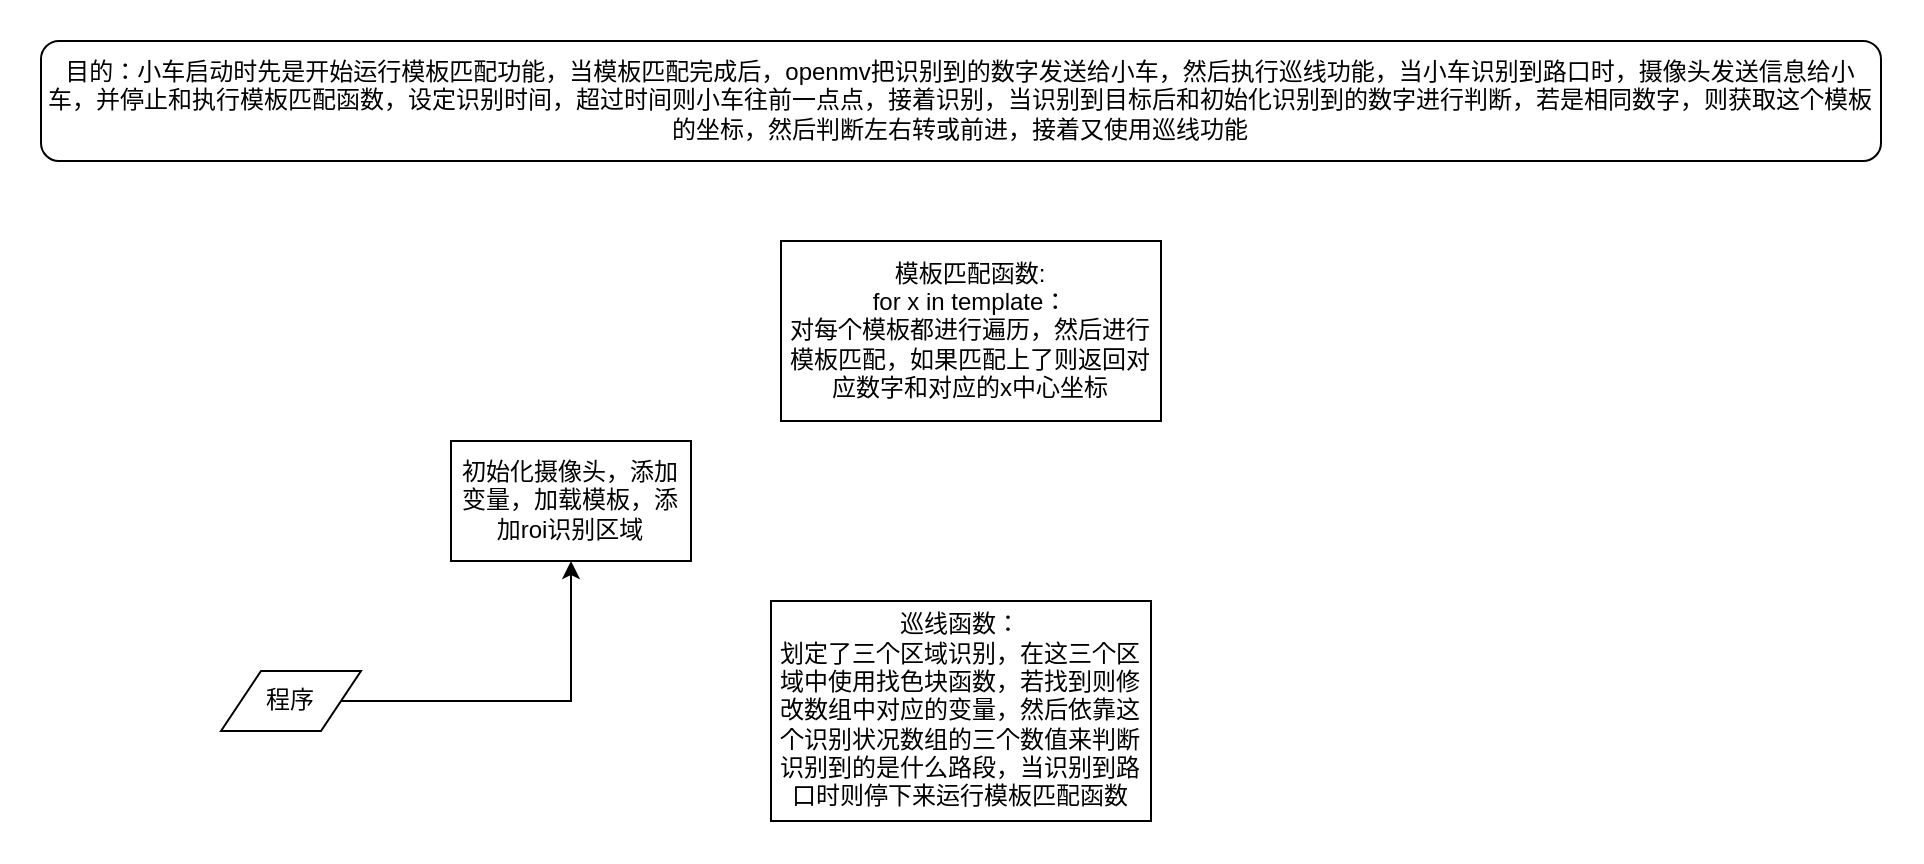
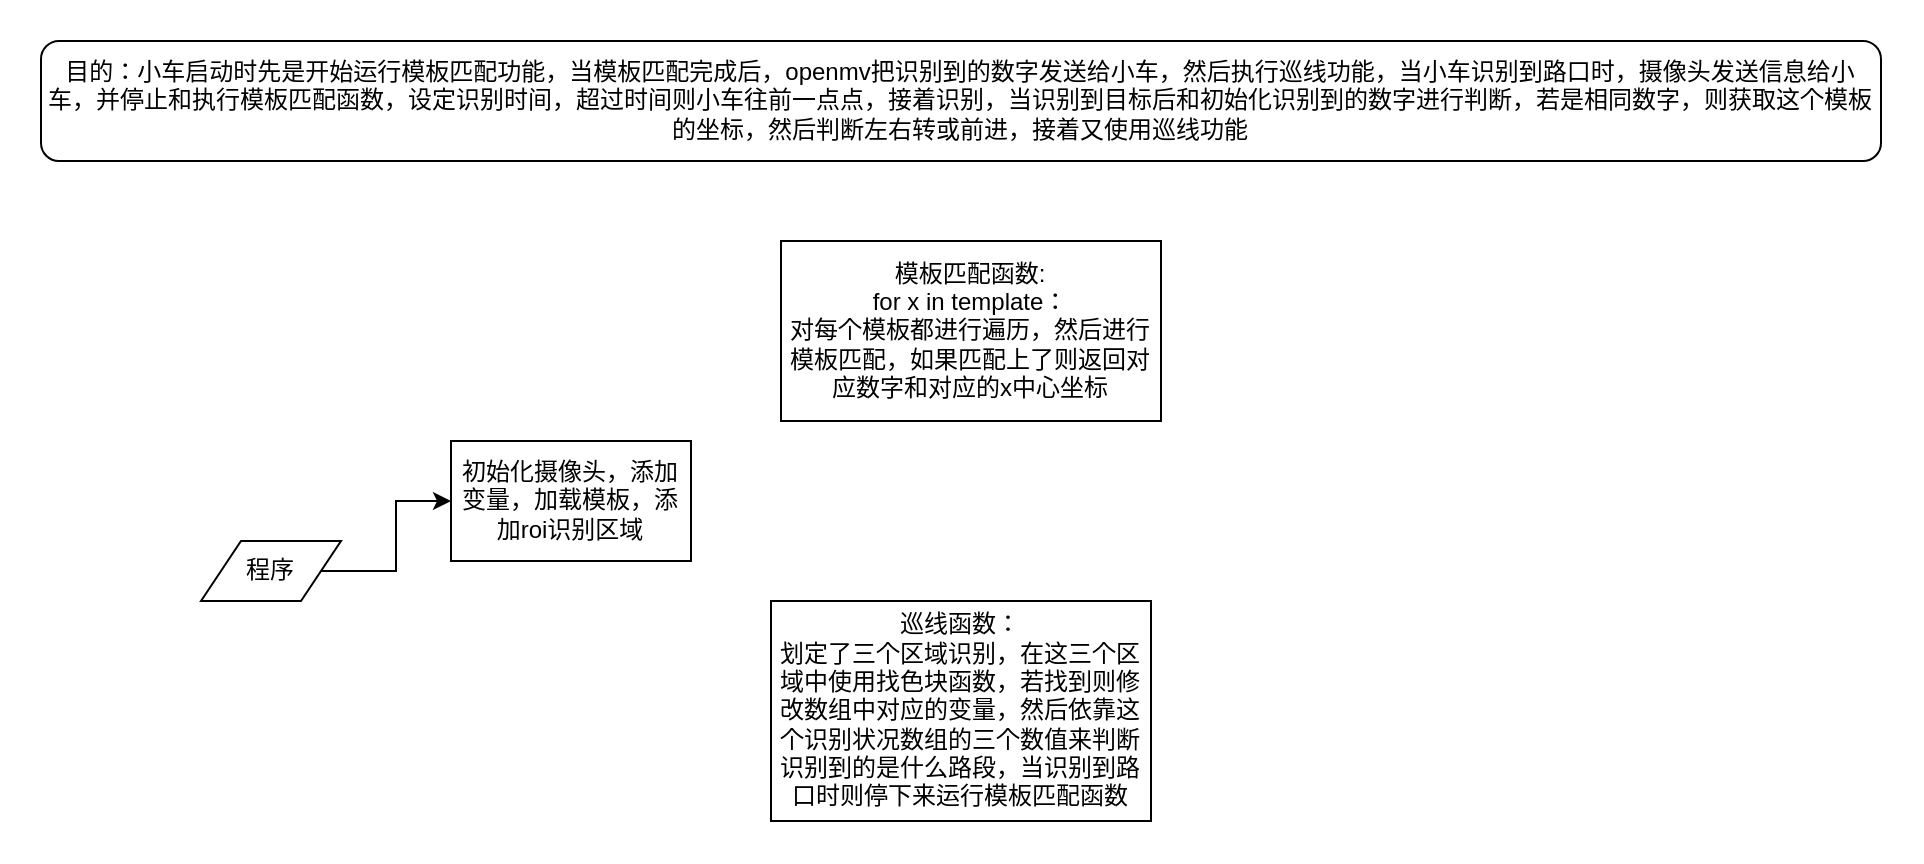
node "程序": moved (291, 701) -> (271, 571)
